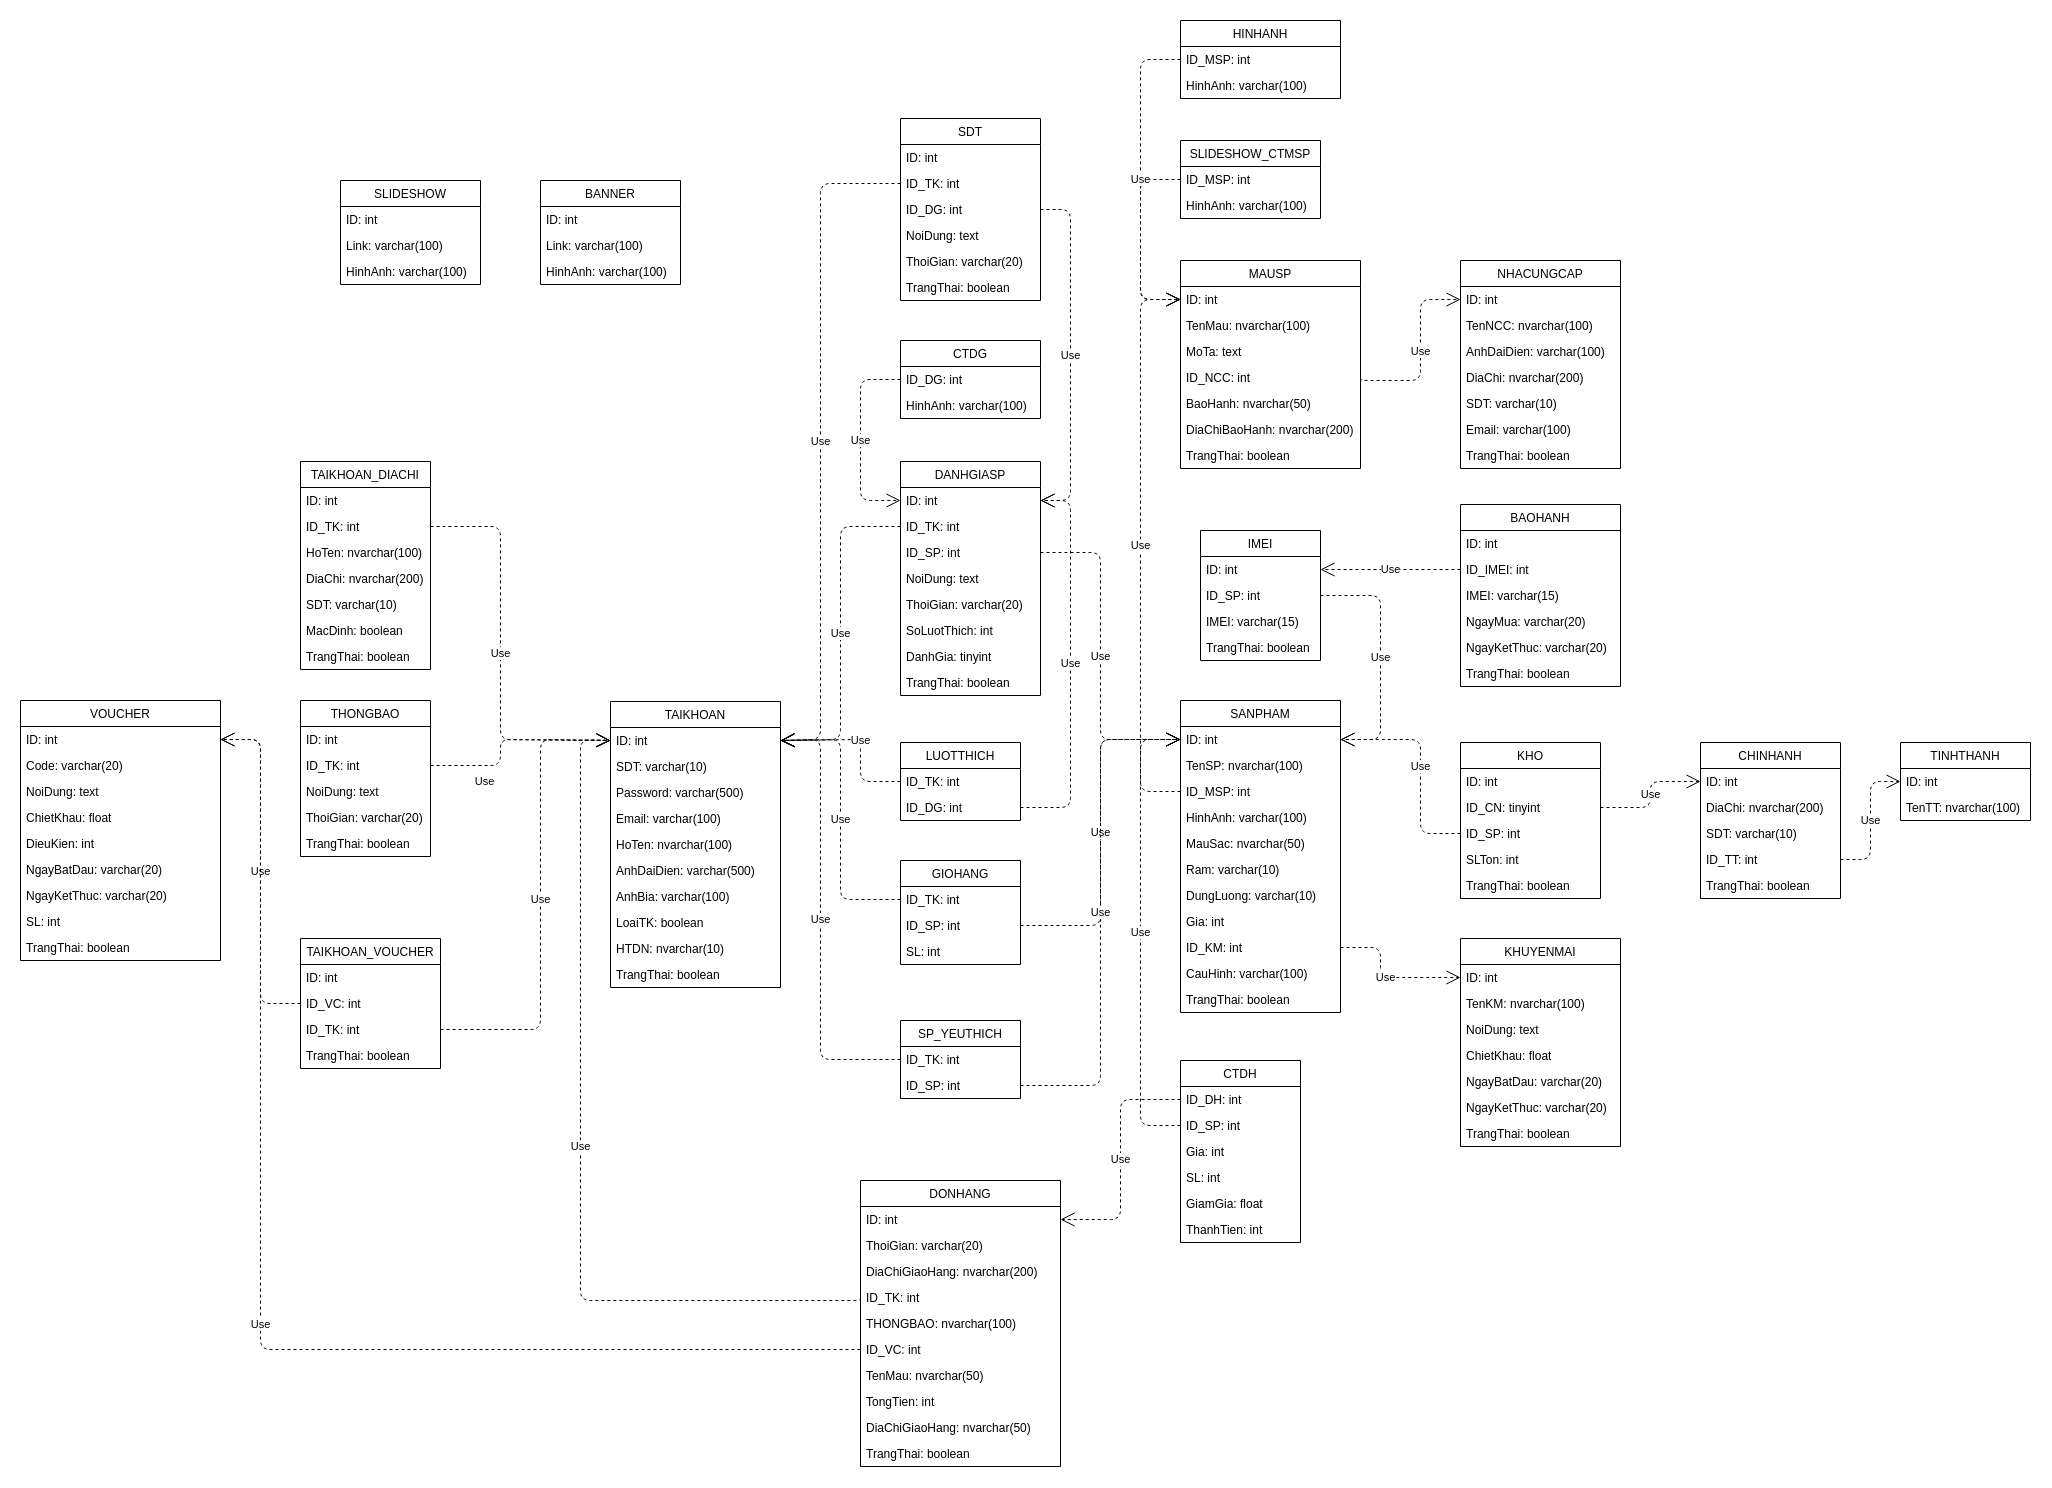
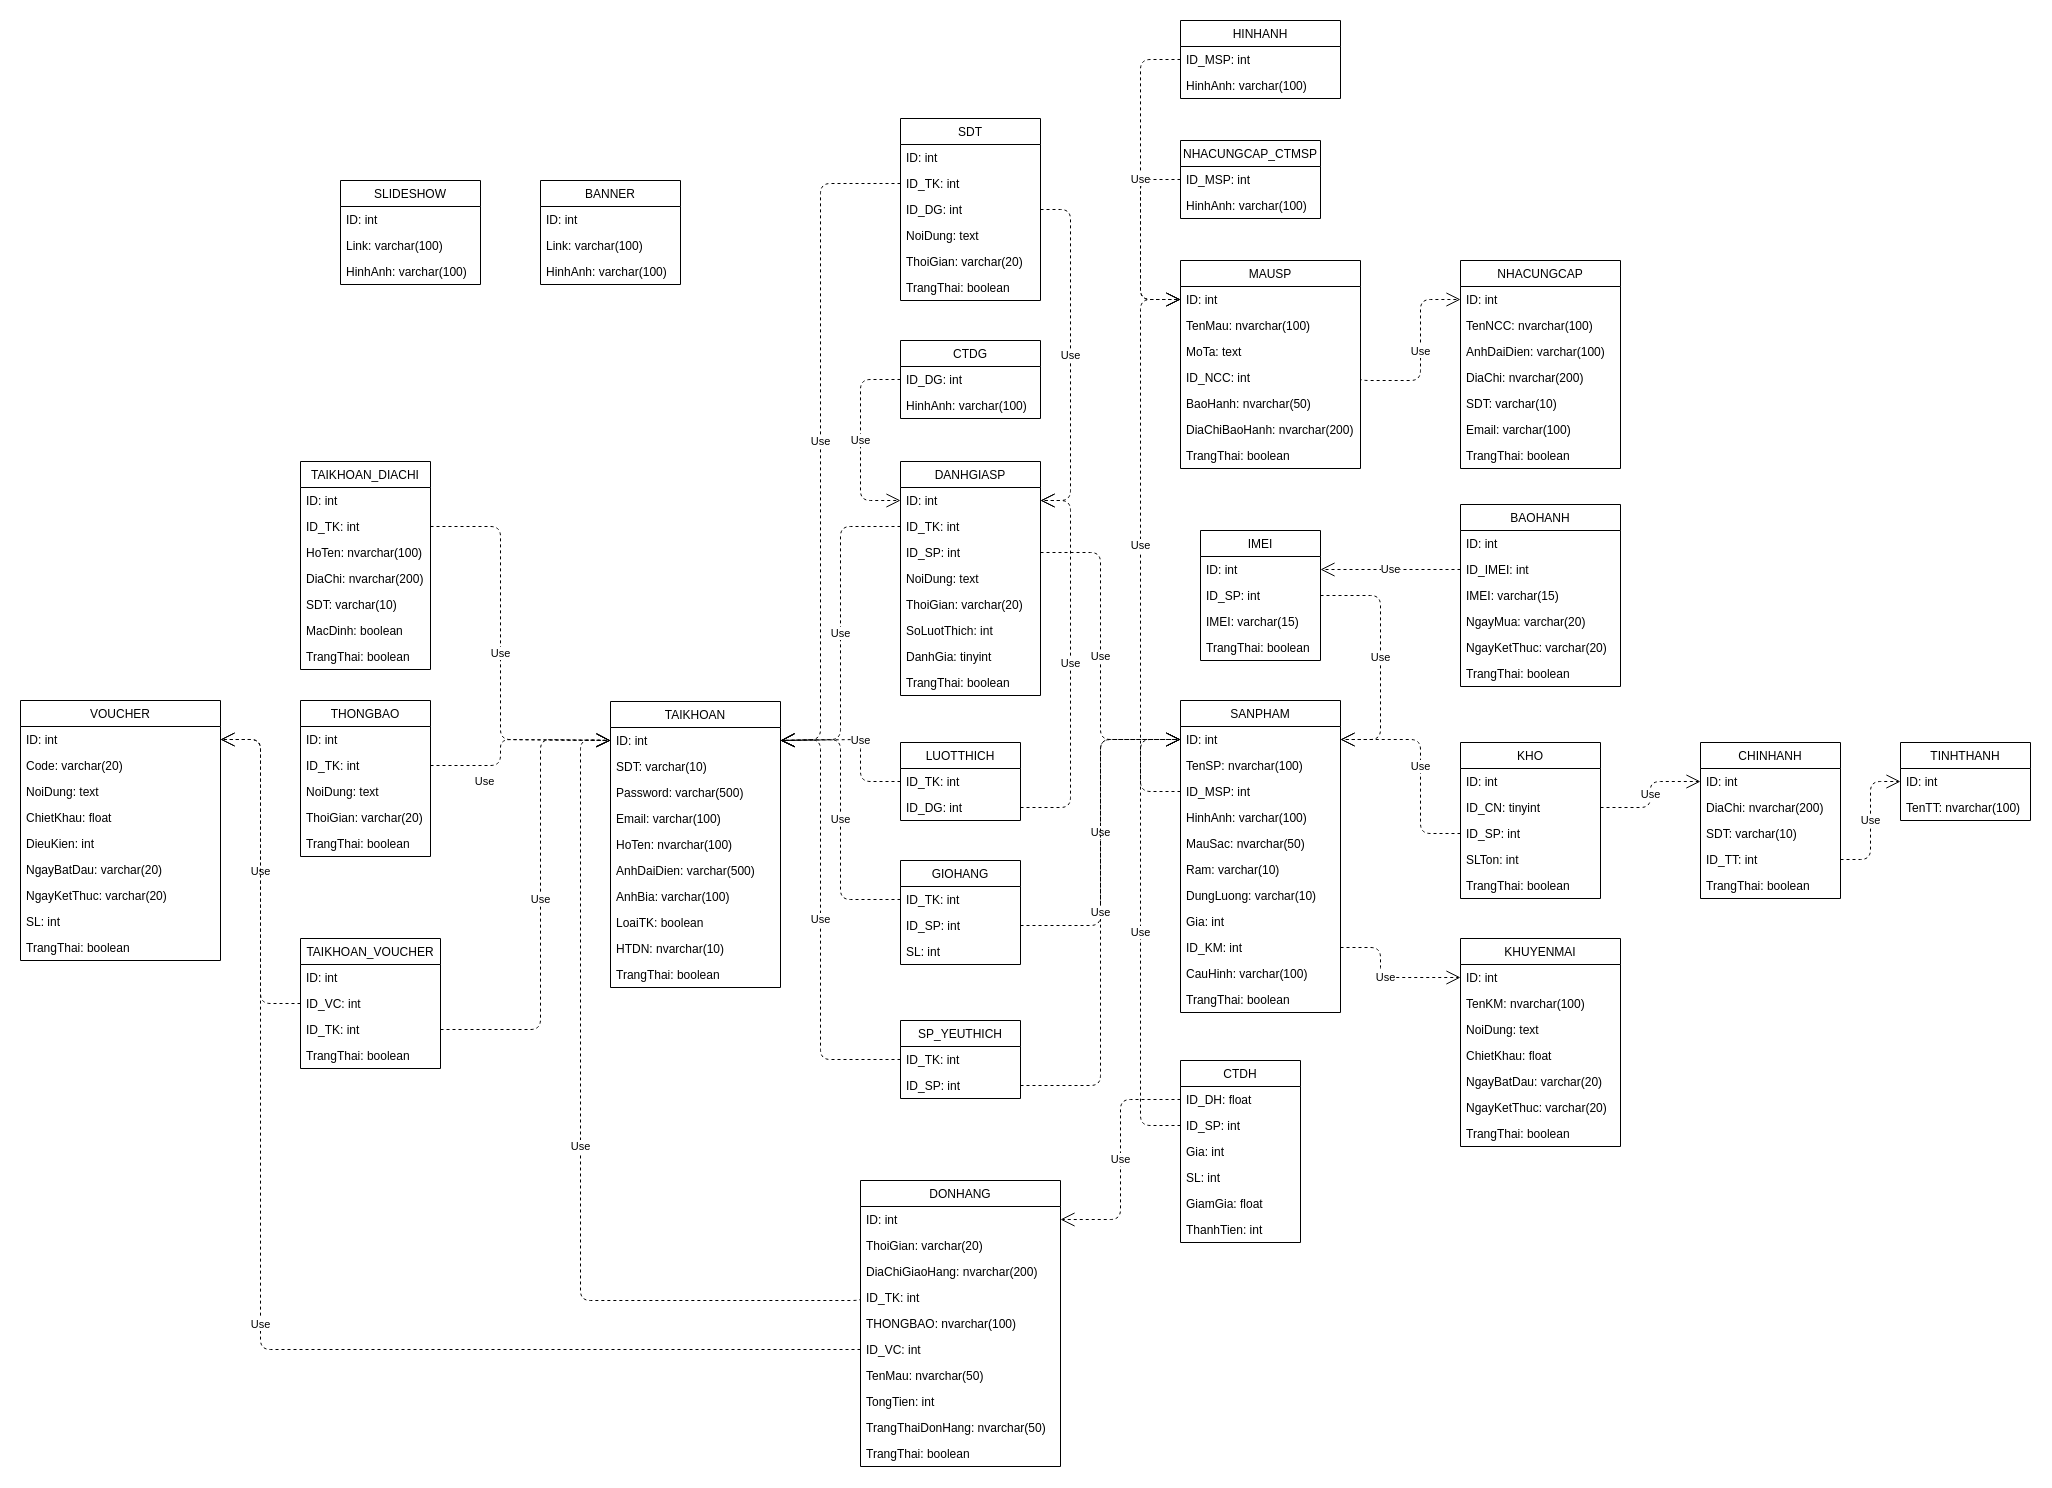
node "SLIDESHOW_CTMSP": label "SLIDESHOW_CTMSP" -> "NHACUNGCAP_CTMSP"
node "ID_DH: int": label "ID_DH: int" -> "ID_DH: float"
node "DiaChiGiaoHang: nvarchar(50)": label "DiaChiGiaoHang: nvarchar(50)" -> "TrangThaiDonHang: nvarchar(50)"
